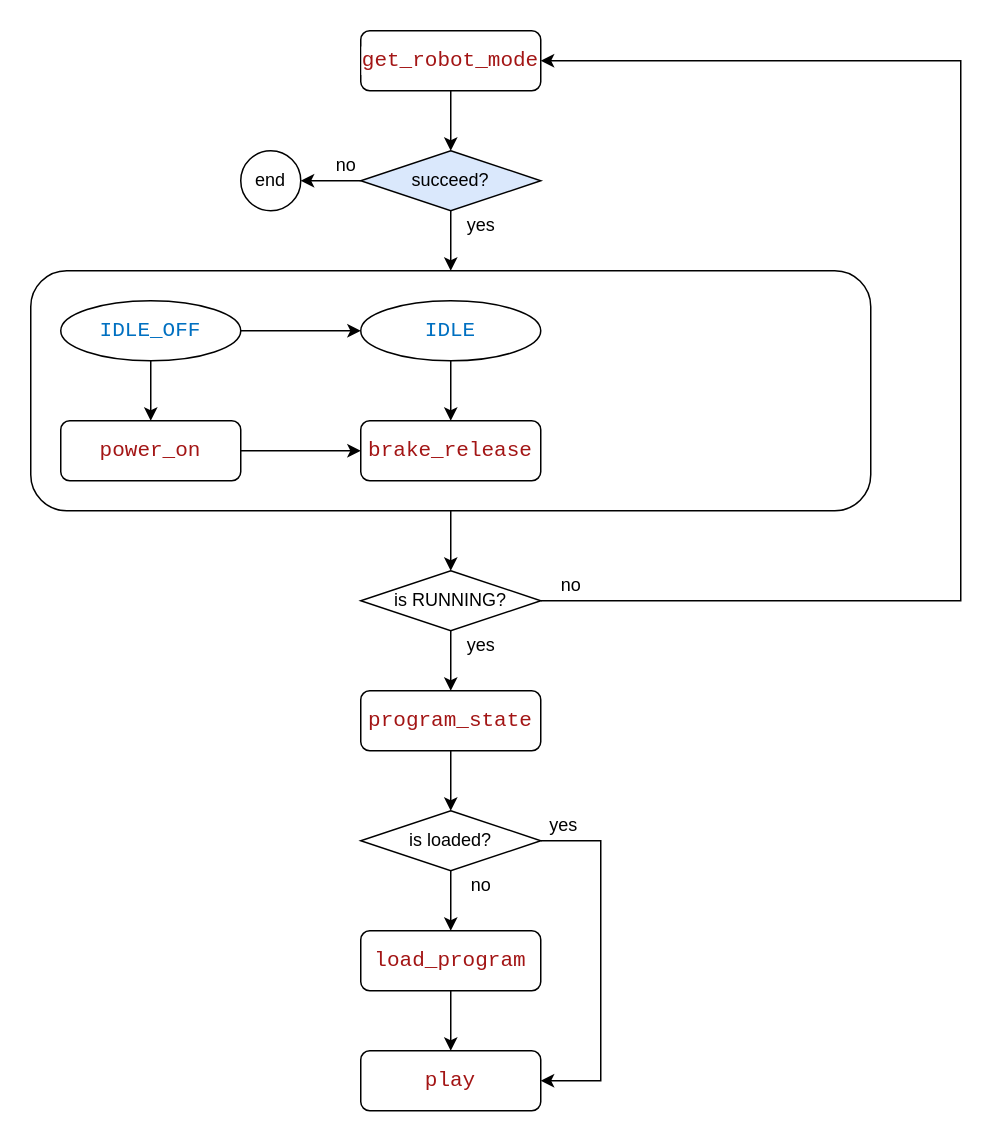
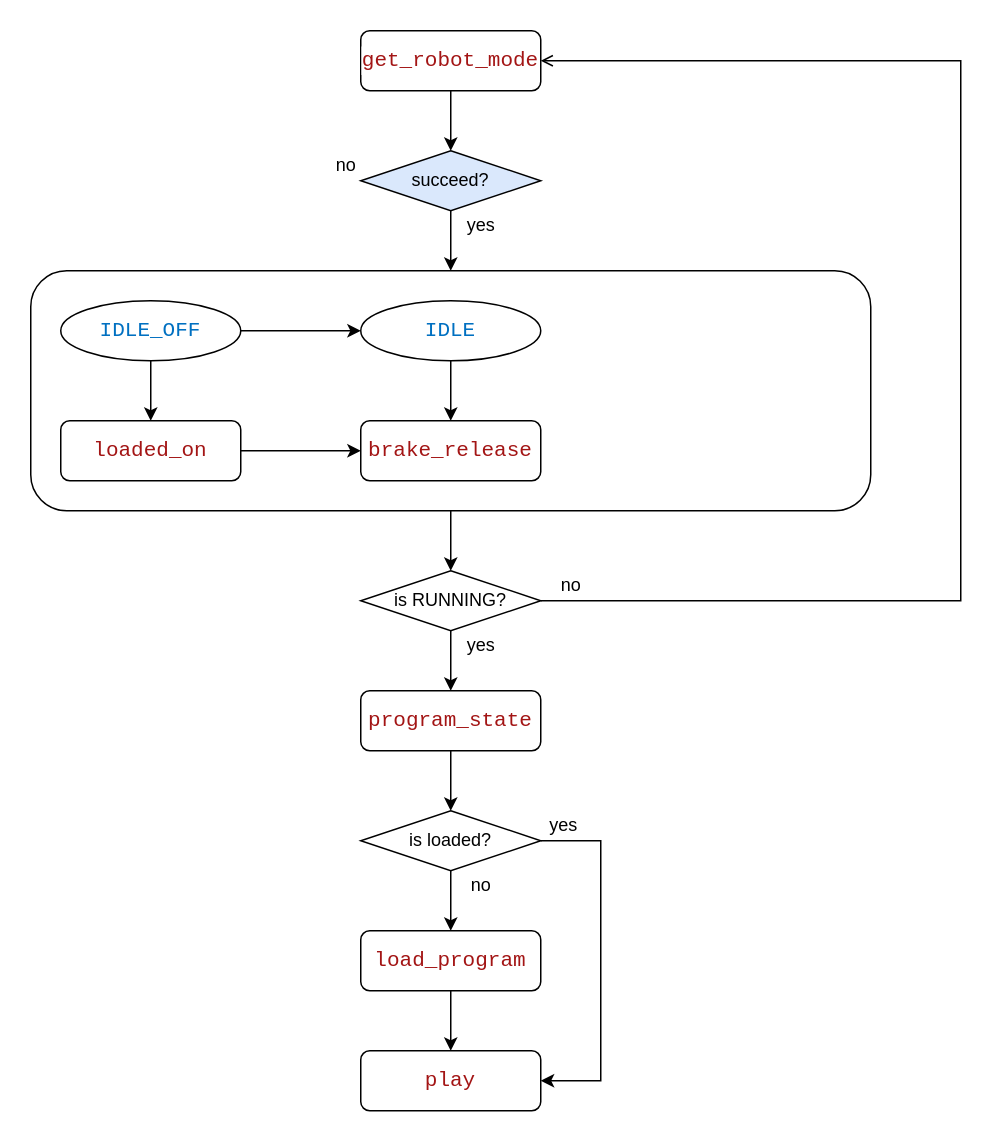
edge "is RUNNING?" -> "get_robot_mode": arrowhead classic -> open
node "end": removed
edge "succeed?" -> "end": removed
node "power_on": label "power_on" -> "loaded_on"
